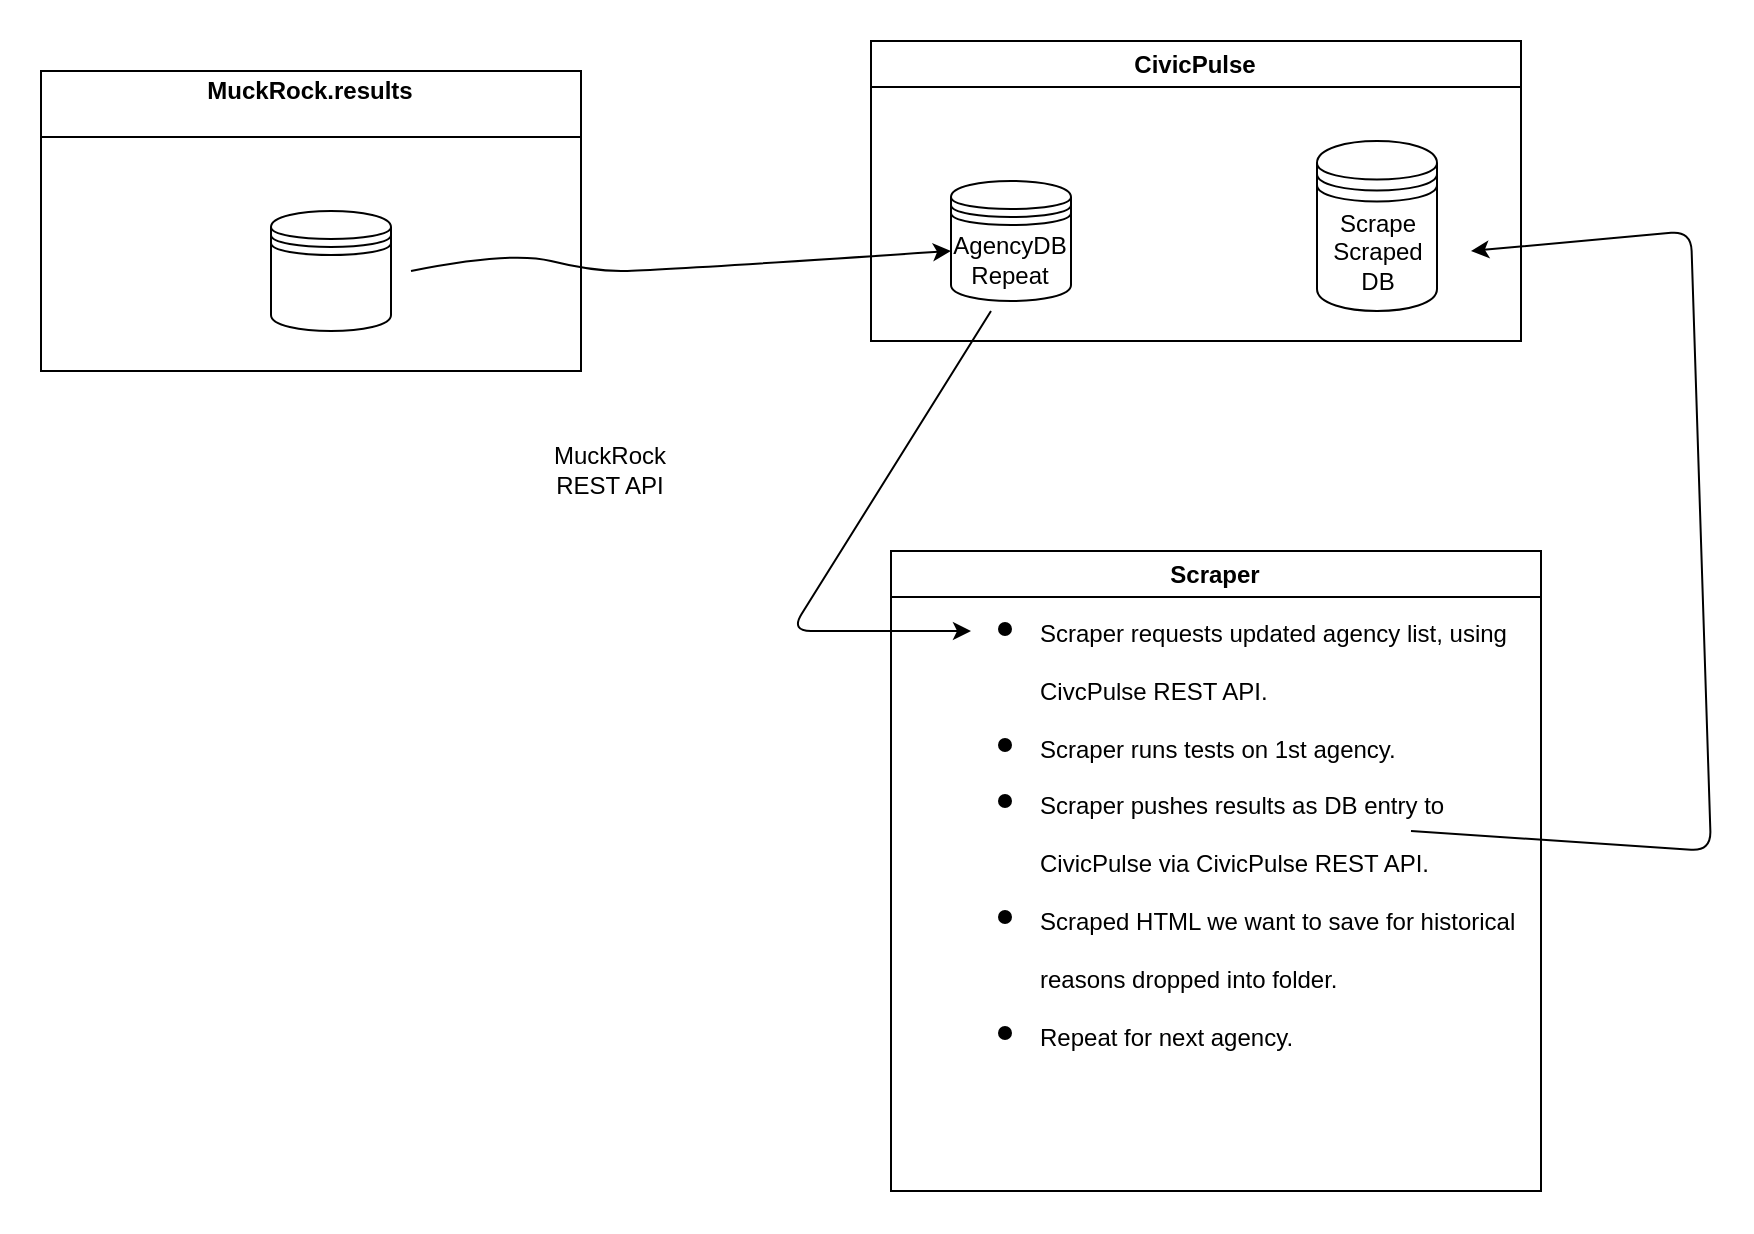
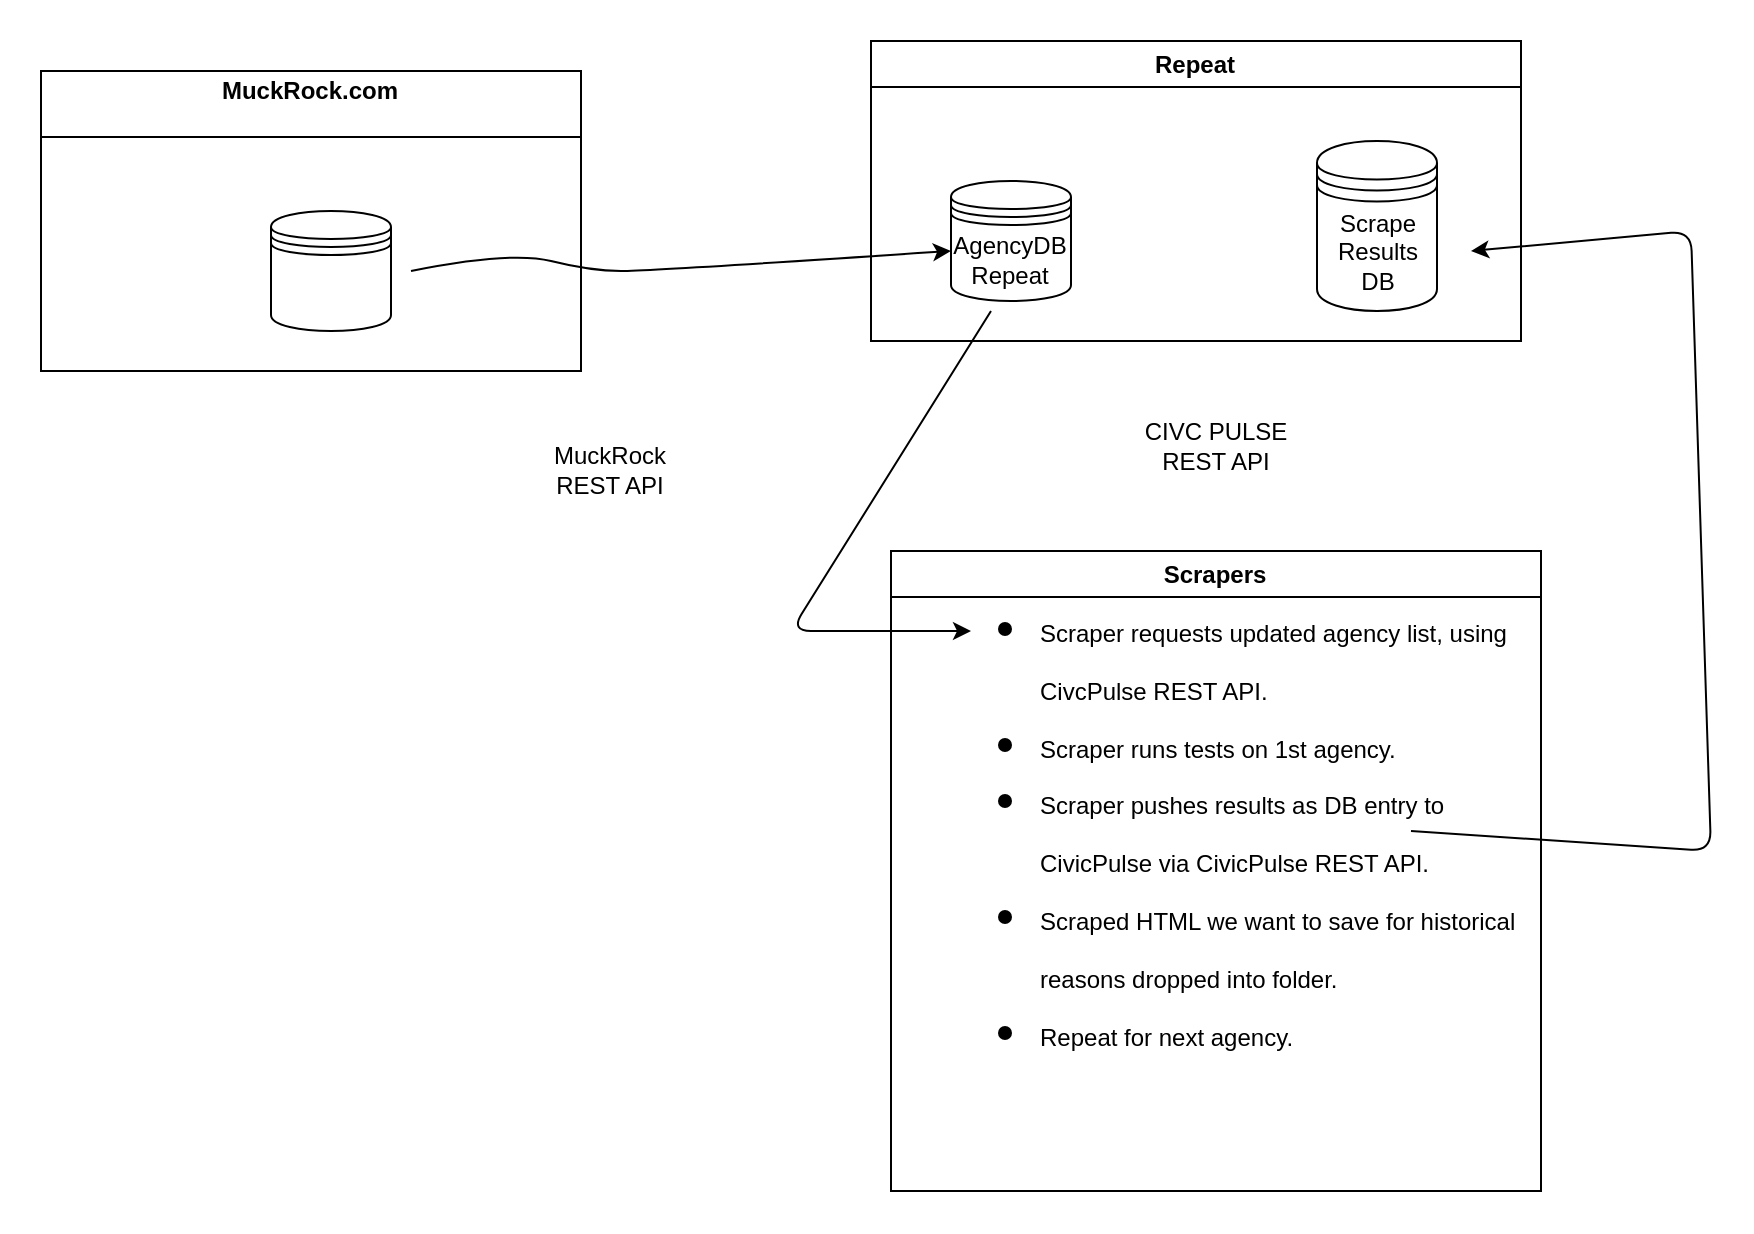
node "CivicPulse": label "CivicPulse" -> "Repeat"
node "MuckRock.results": label "MuckRock.results" -> "MuckRock.com"
node "Scrape Scraped DB": label "Scrape Scraped DB" -> "Scrape Results DB"
node "CIVC PULSE REST API": added
node "Scraper": label "Scraper" -> "Scrapers"
